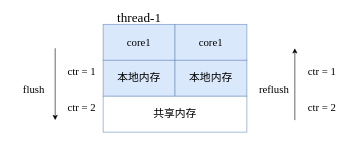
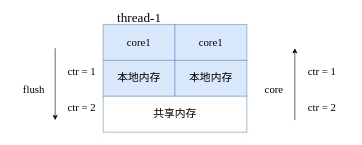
node "reflush": label "reflush" -> "core"
